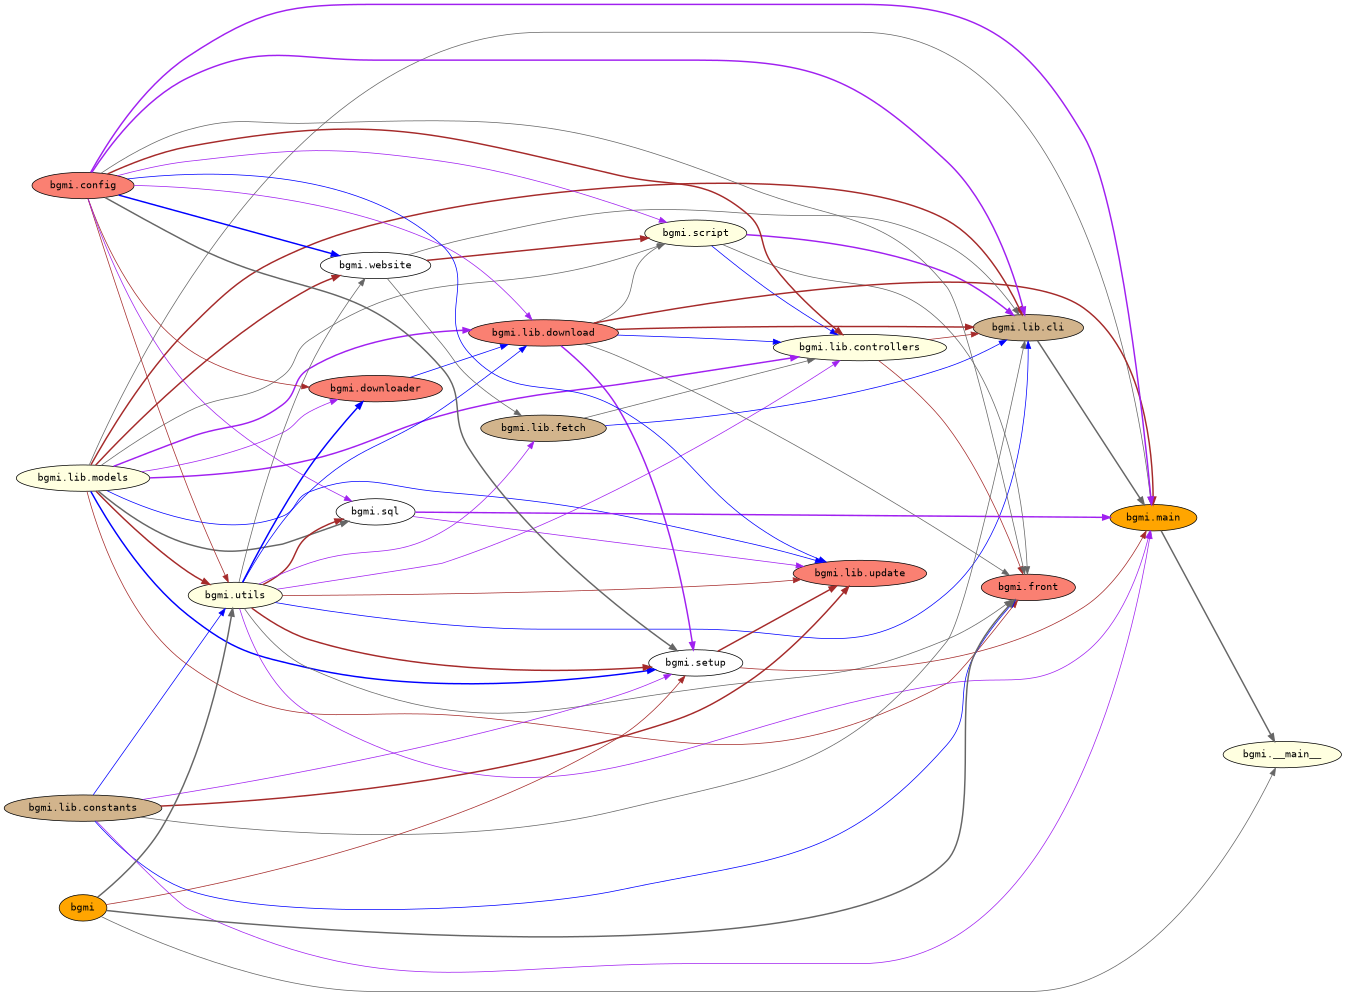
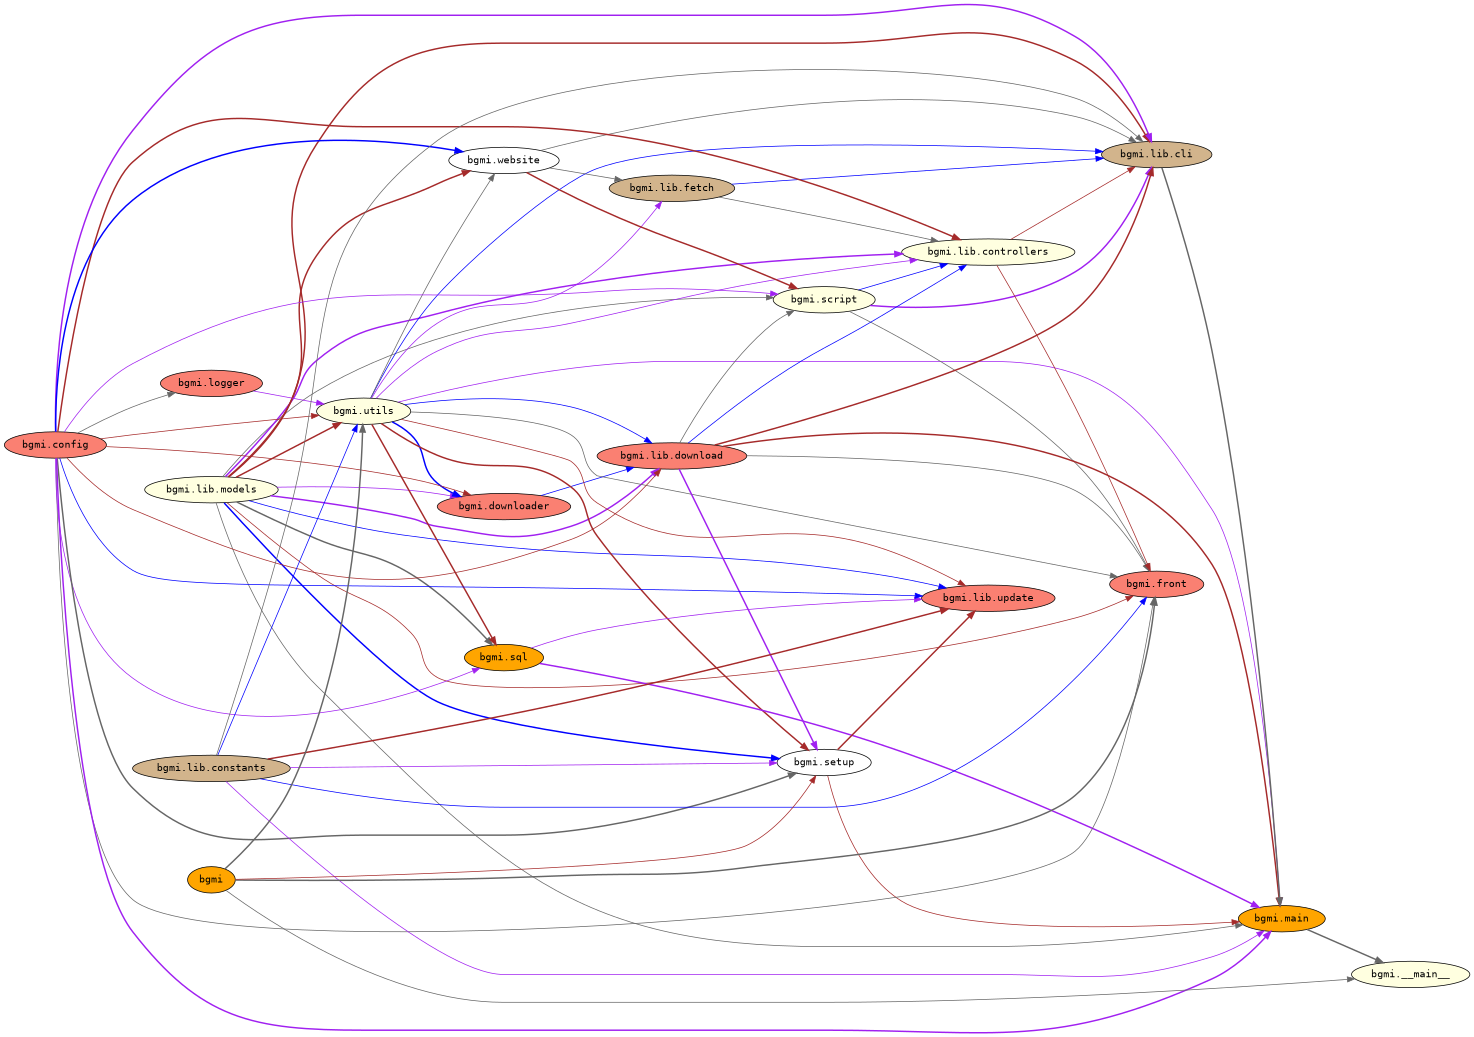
edge "bgmi.config" -> "bgmi.lib.download": color purple -> brown
node "bgmi.logger": added
node "bgmi.sql": fillcolor white -> orange
